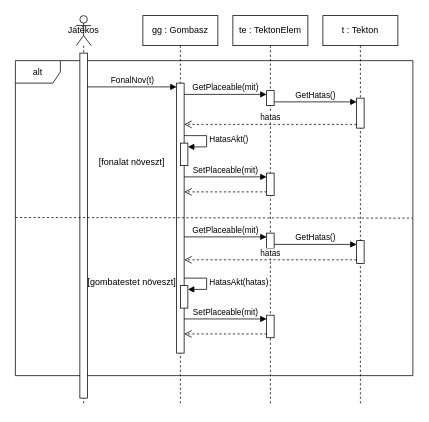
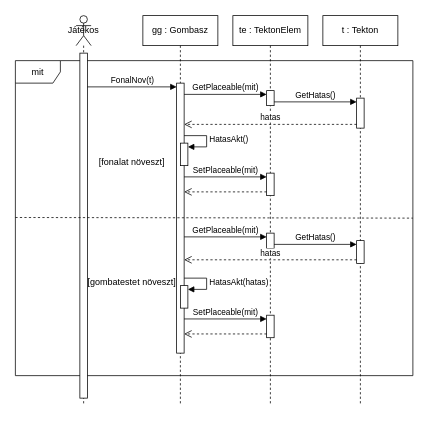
node "alt": label "alt" -> "mit"
